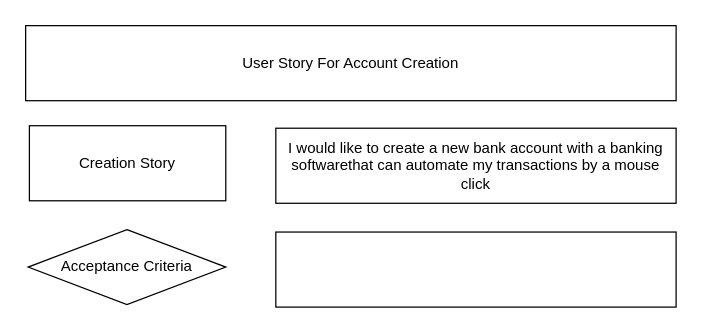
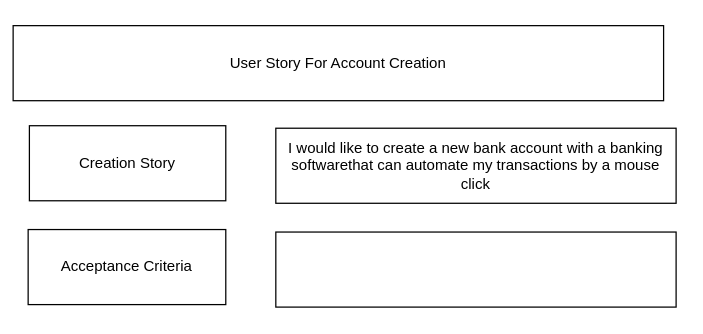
node "User Story For Account Creation": moved (351, 63) -> (338, 63)
node "Acceptance Criteria": shape diamond -> rectangle
